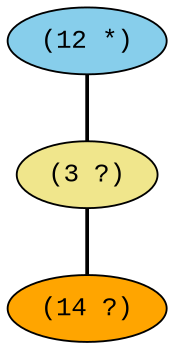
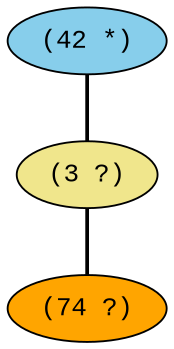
node "(12 *)": label "(12 *)" -> "(42 *)"
node "(14 ?)": label "(14 ?)" -> "(74 ?)"
